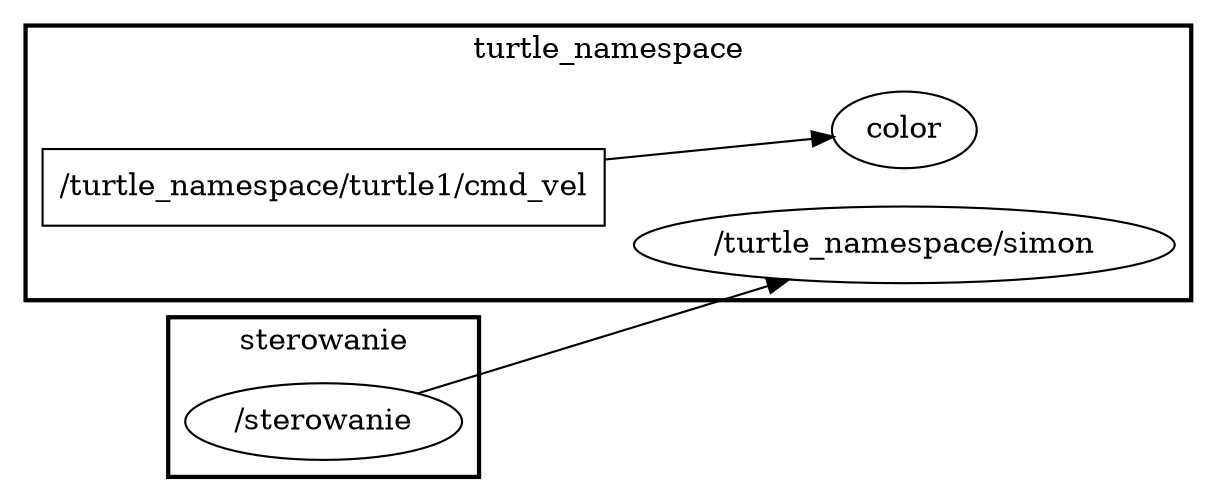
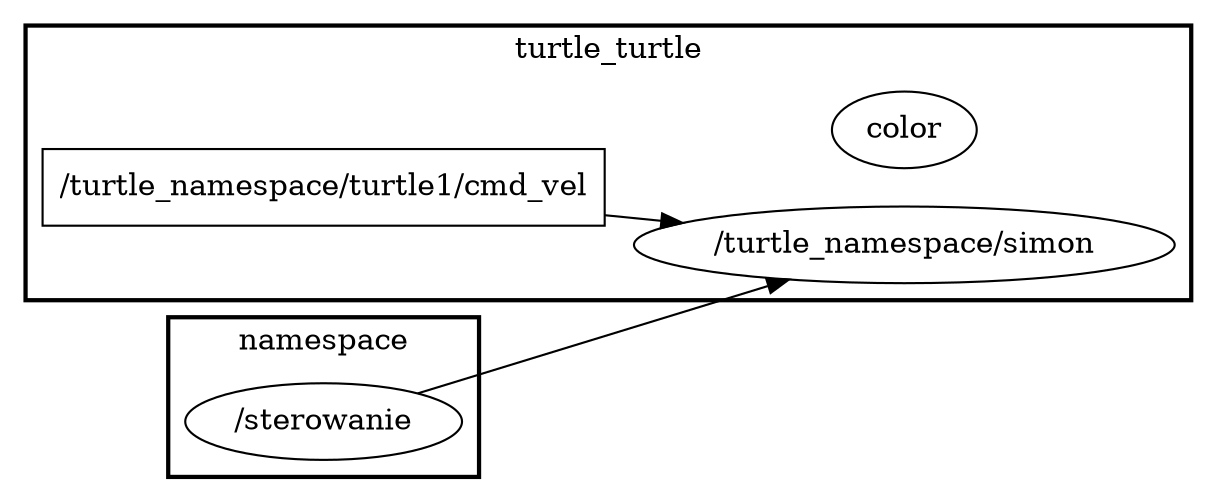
cluster "turtle_namespace": label "turtle_namespace" -> "turtle_turtle"
edge "/turtle_namespace/turtle1/cmd_vel" -> "color": now "/turtle_namespace/turtle1/cmd_vel" -> "/turtle_namespace/simon"
cluster "sterowanie": label "sterowanie" -> "namespace"
